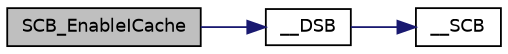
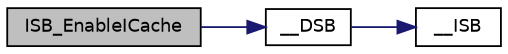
node "SCB_EnableICache": label "SCB_EnableICache" -> "ISB_EnableICache"
node "__SCB": label "__SCB" -> "__ISB"
